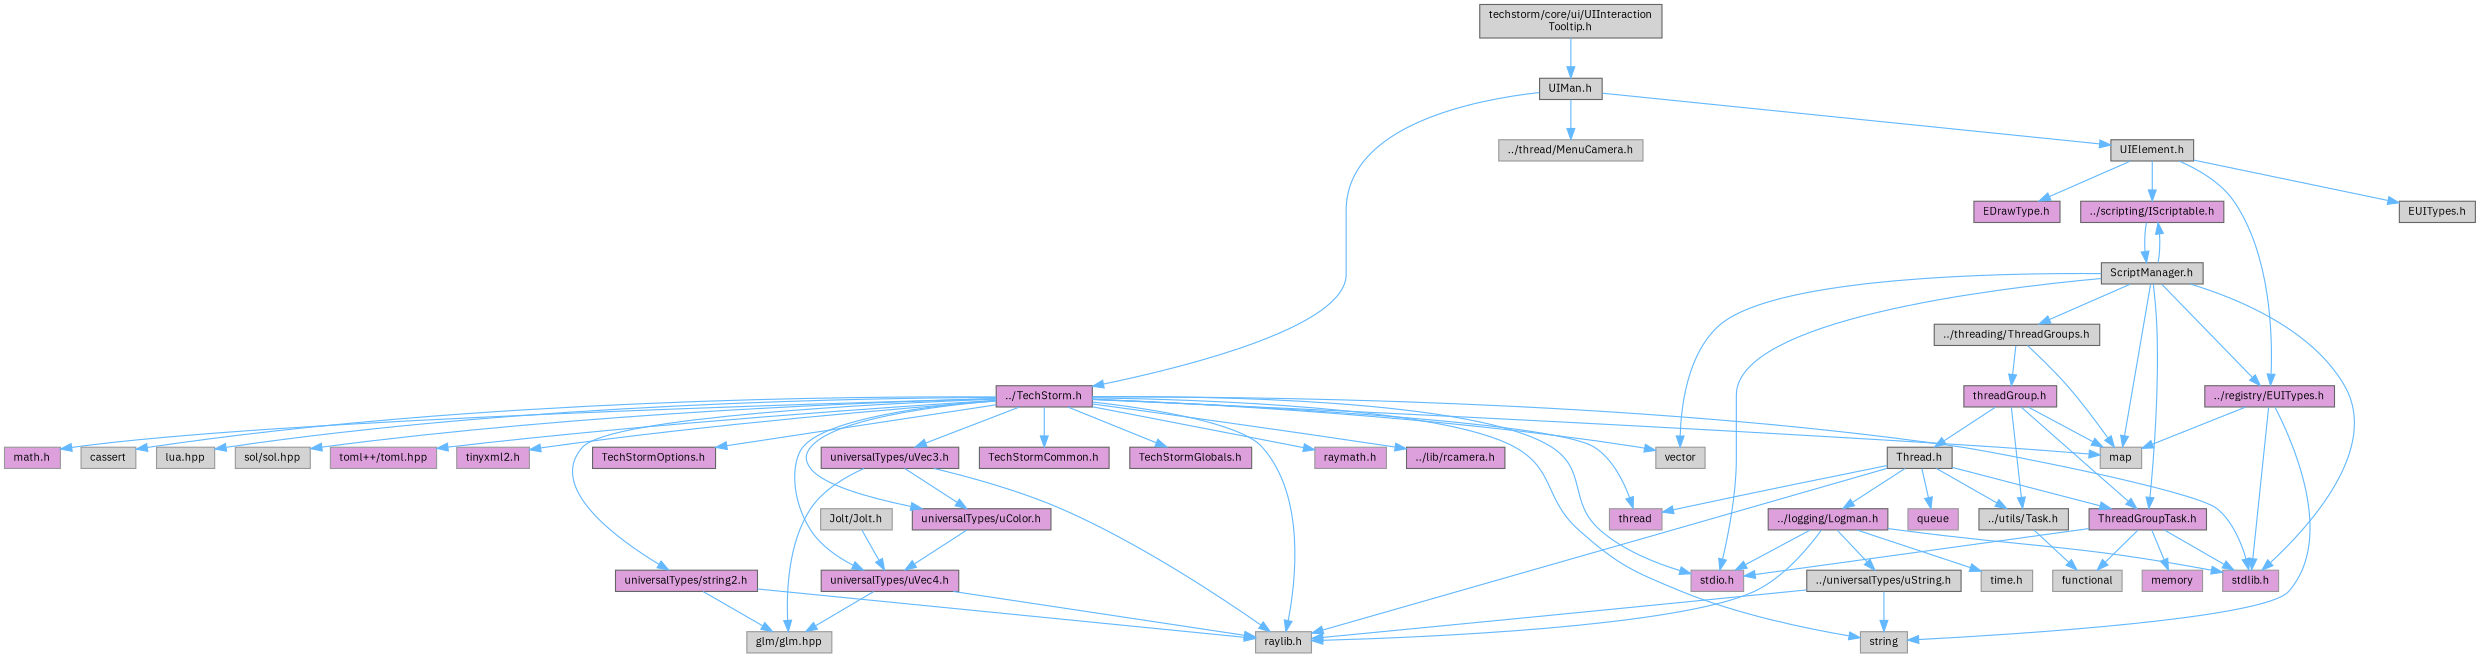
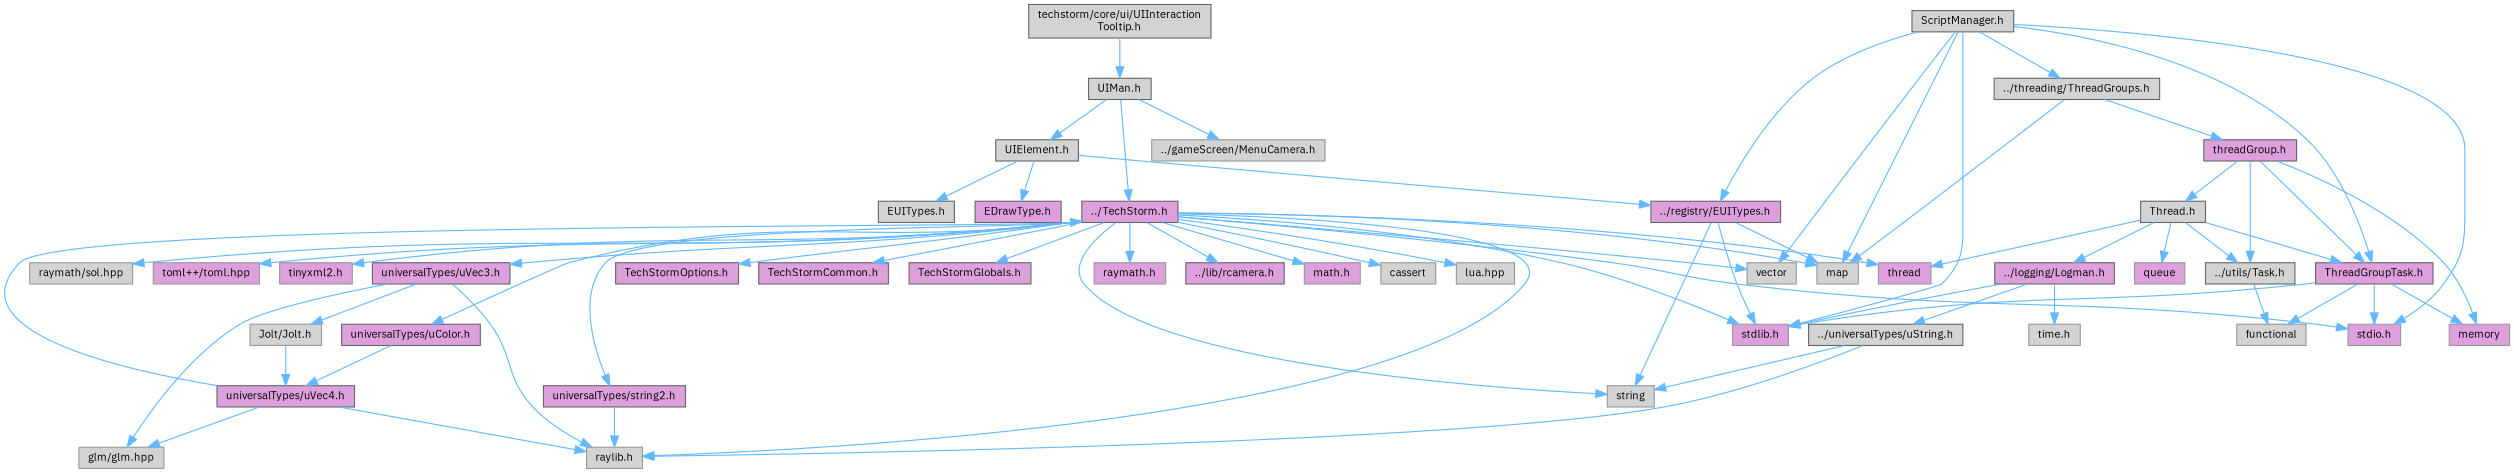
node "../thread/MenuCamera.h": label "../thread/MenuCamera.h" -> "../gameScreen/MenuCamera.h"
node "../scripting/IScriptable.h": removed
edge "threadGroup.h" -> "map": now "threadGroup.h" -> "memory"
edge "../TechStorm.h" -> "universalTypes/uVec4.h": reversed
node "sol/sol.hpp": label "sol/sol.hpp" -> "raymath/sol.hpp"
edge "universalTypes/uVec3.h" -> "universalTypes/uColor.h": now "universalTypes/uVec3.h" -> "Jolt/Jolt.h"
edge "../logging/Logman.h" -> "stdio.h": removed
edge "Thread.h" -> "raylib.h": removed
edge "universalTypes/string2.h" -> "glm/glm.hpp": removed
edge "../logging/Logman.h" -> "raylib.h": removed
